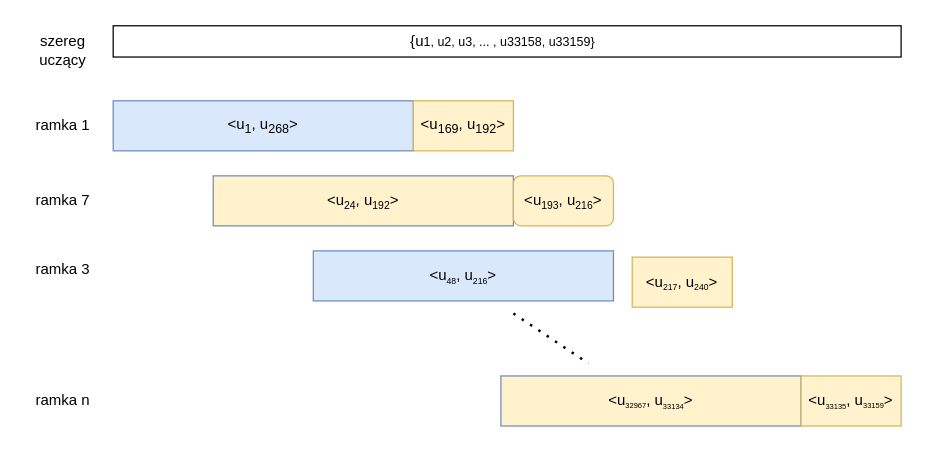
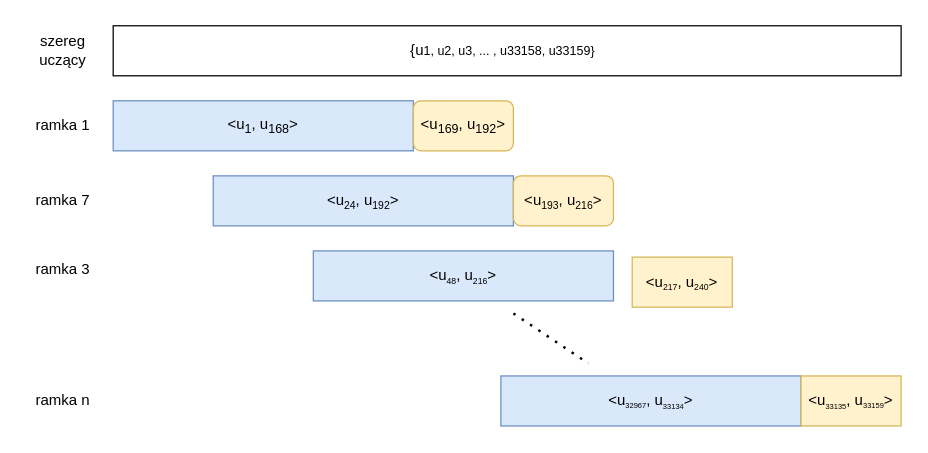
node "{u1, u2, u3, ... , u33158, u33159}": size 788x31 -> 788x50
node "<u1, u268>": label "<u1, u268>" -> "<u1, u168>"
node "<u169, u192>": shape rectangle -> rounded rectangle
node "<u24, u192>": fillcolor #fff2cc -> #dae8fc
node "<u32967, u33134>": fillcolor #fff2cc -> #dae8fc
